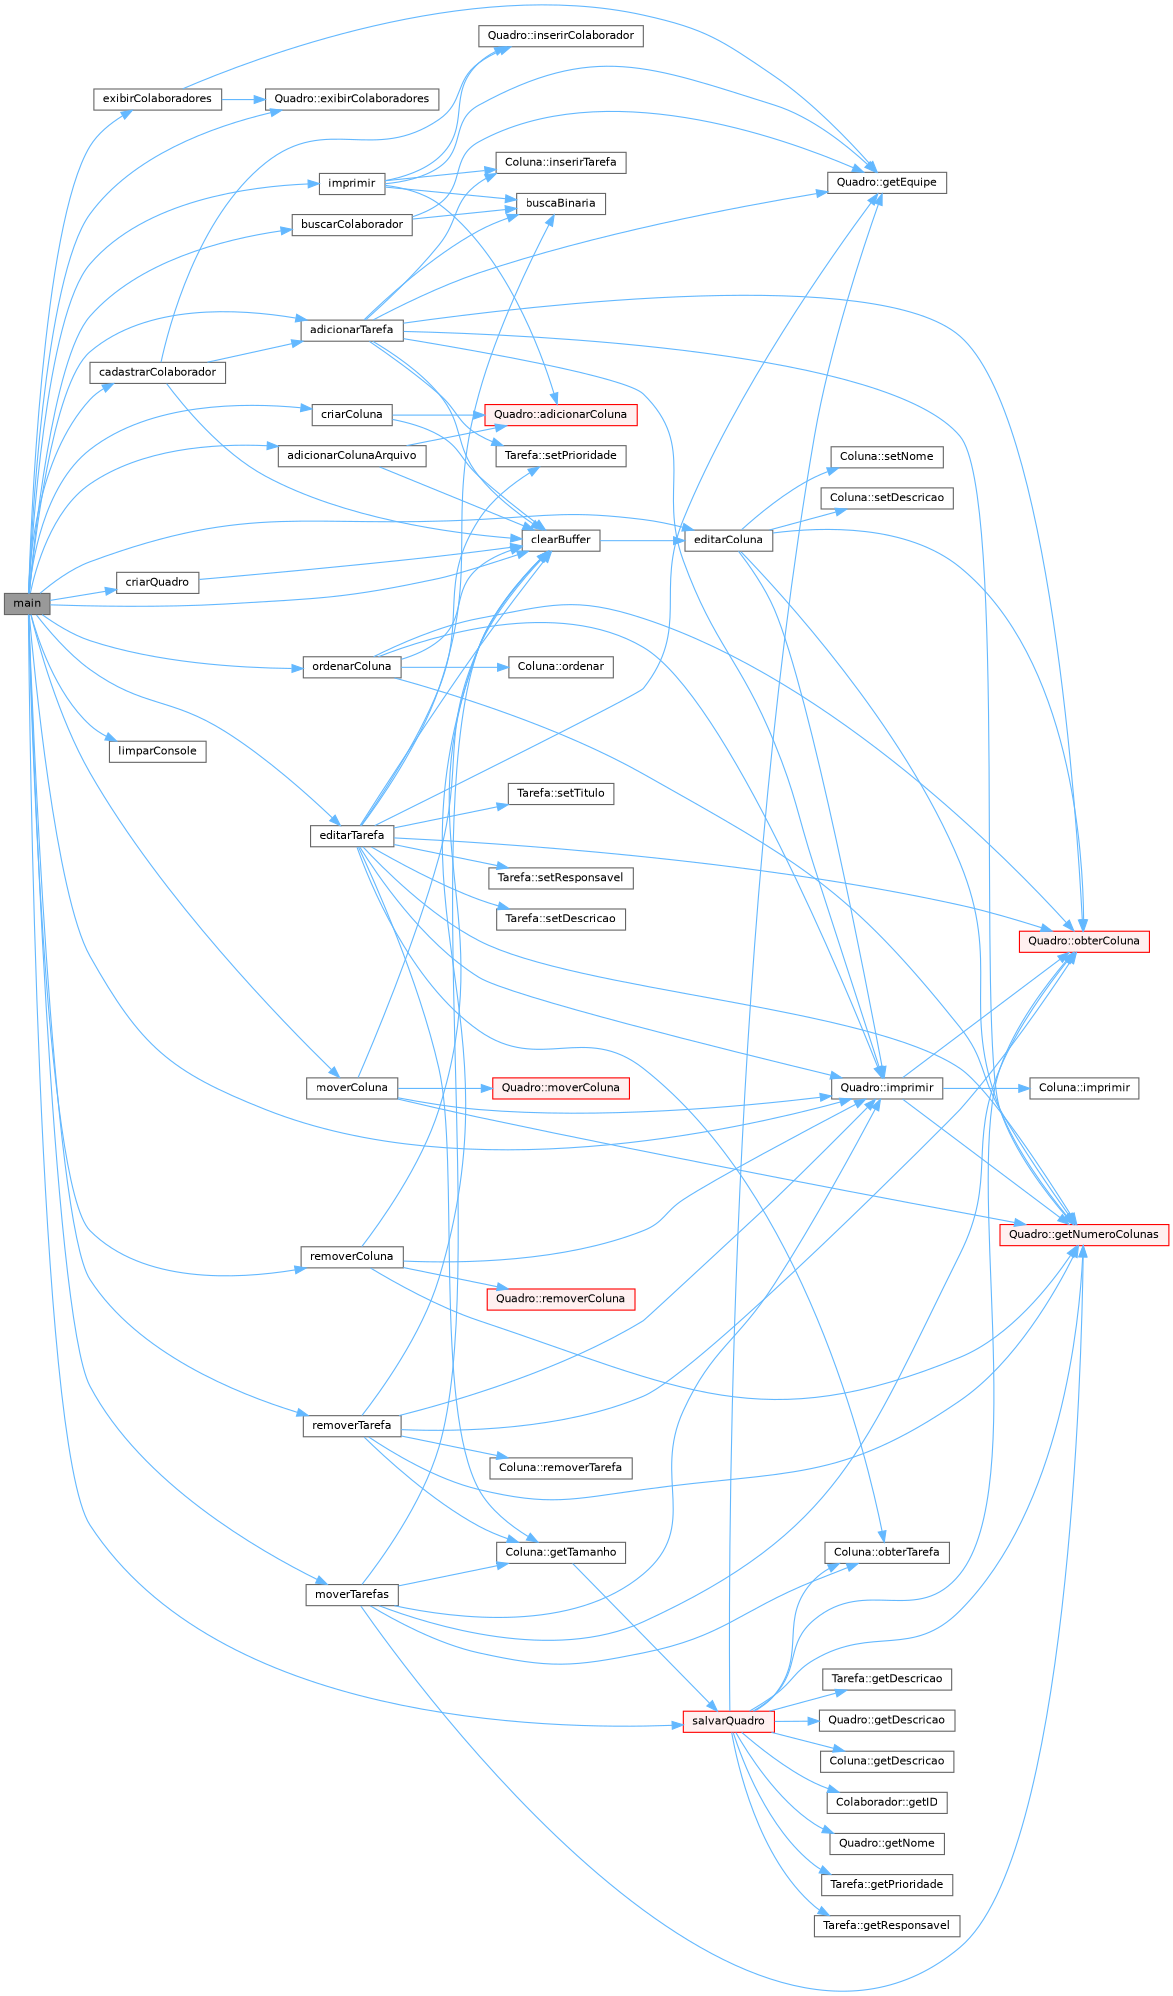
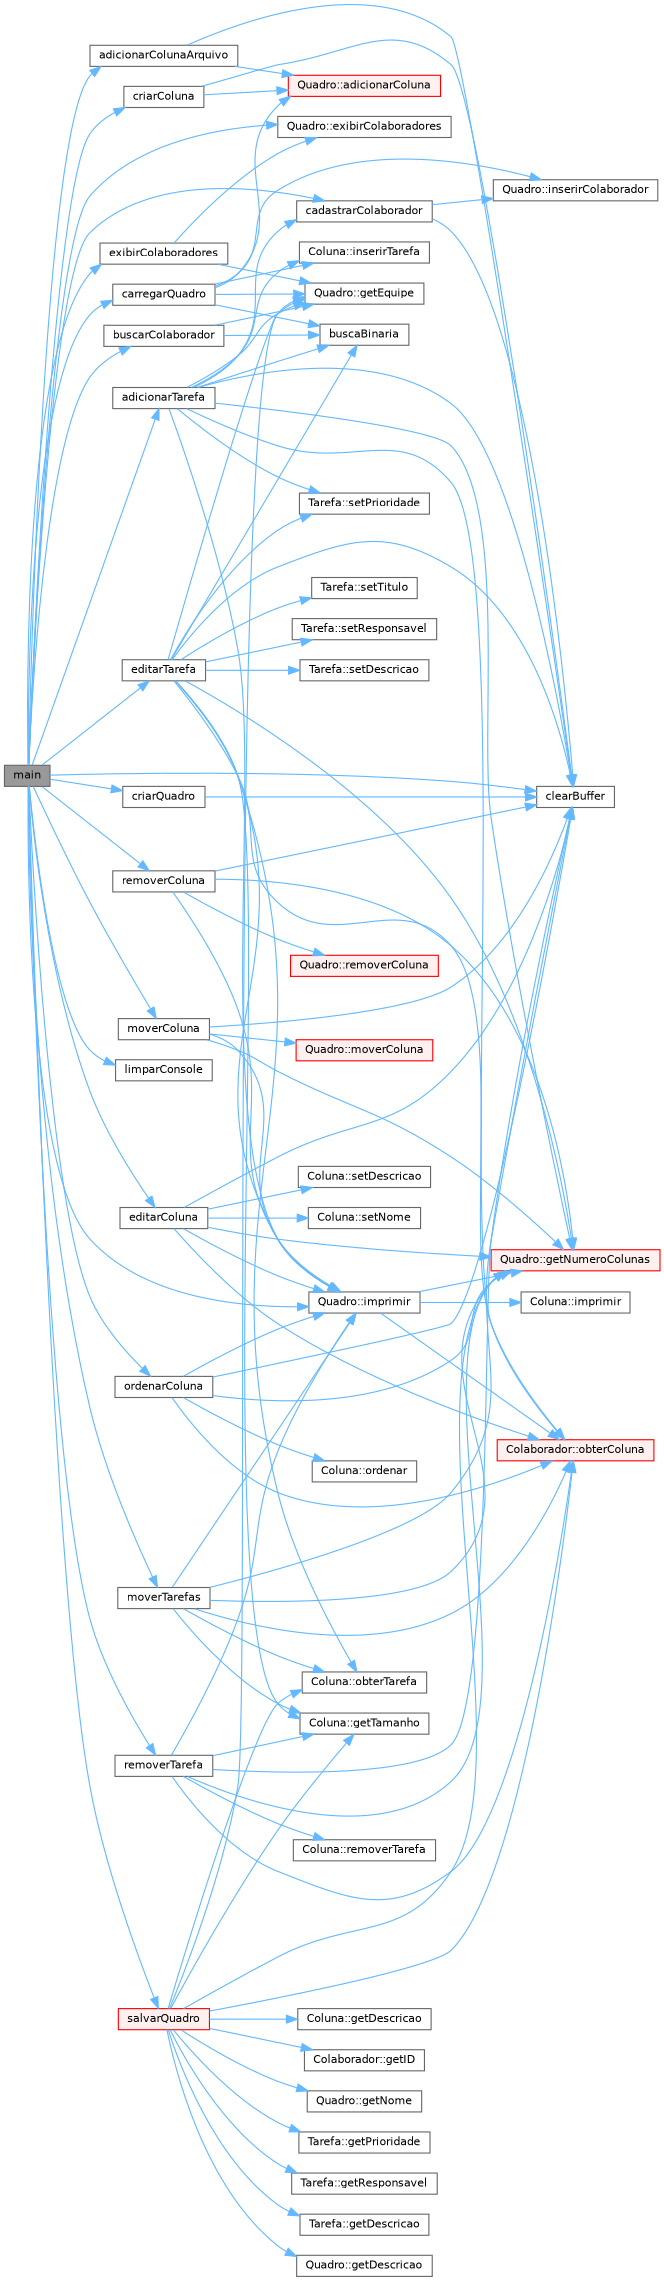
node "imprimir": label "imprimir" -> "carregarQuadro"
edge "cadastrarColaborador" -> "adicionarTarefa": reversed
edge "clearBuffer" -> "editarColuna": reversed
node "Quadro::obterColuna": label "Quadro::obterColuna" -> "Colaborador::obterColuna"
edge "Coluna::getTamanho" -> "salvarQuadro": reversed
